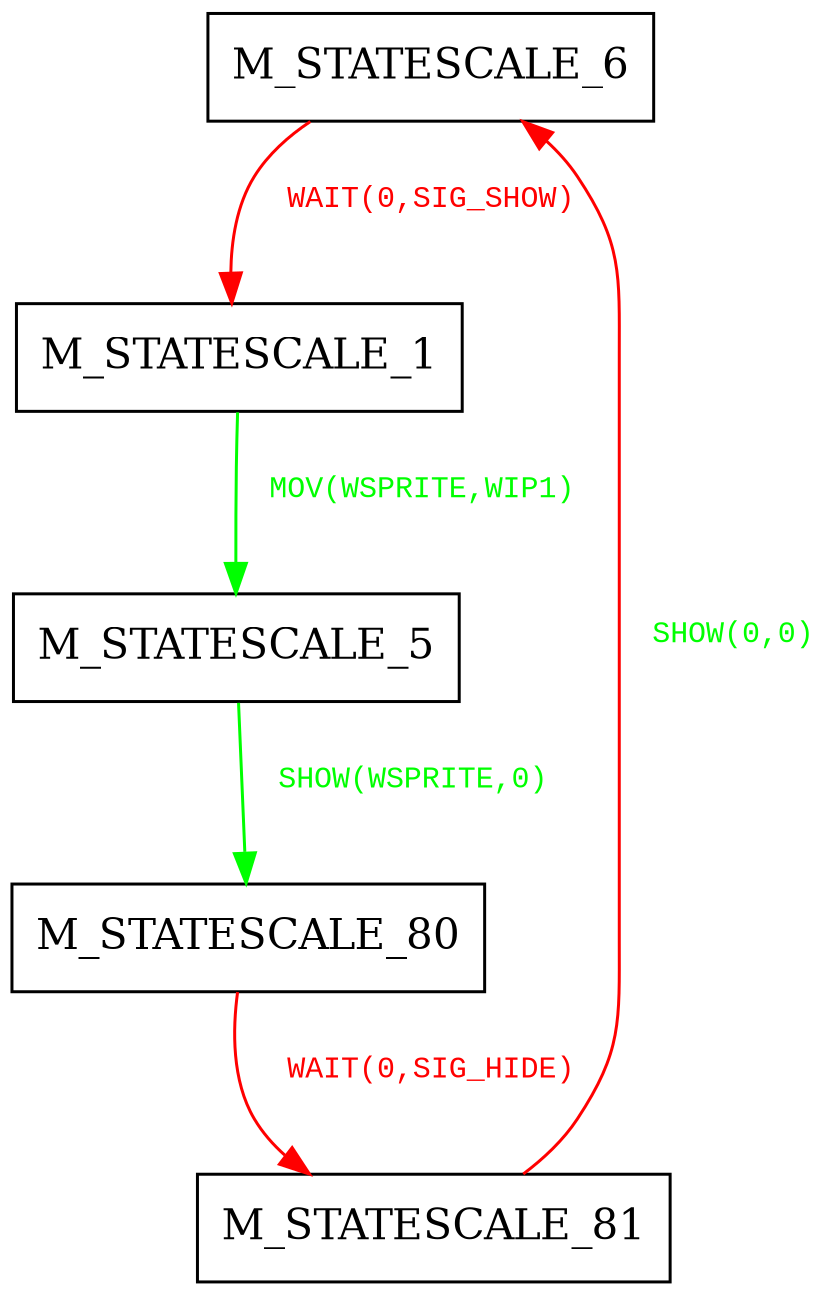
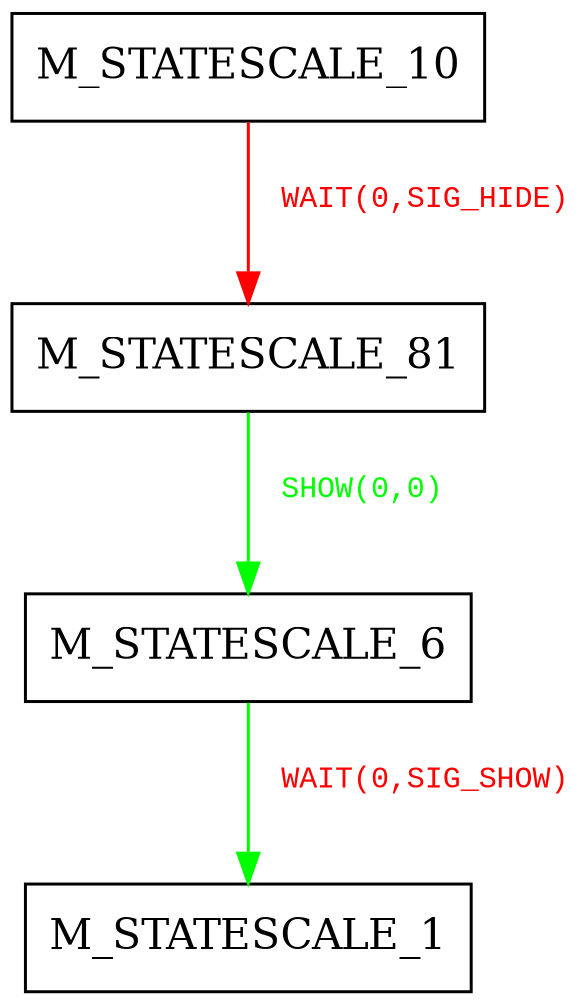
edge "M_STATESCALE_6" -> "M_STATESCALE_1": color red -> green
node "M_STATESCALE_5": removed
edge "M_STATESCALE_81" -> "M_STATESCALE_6": color red -> green
node "M_STATESCALE_80": label "M_STATESCALE_80" -> "M_STATESCALE_10"
